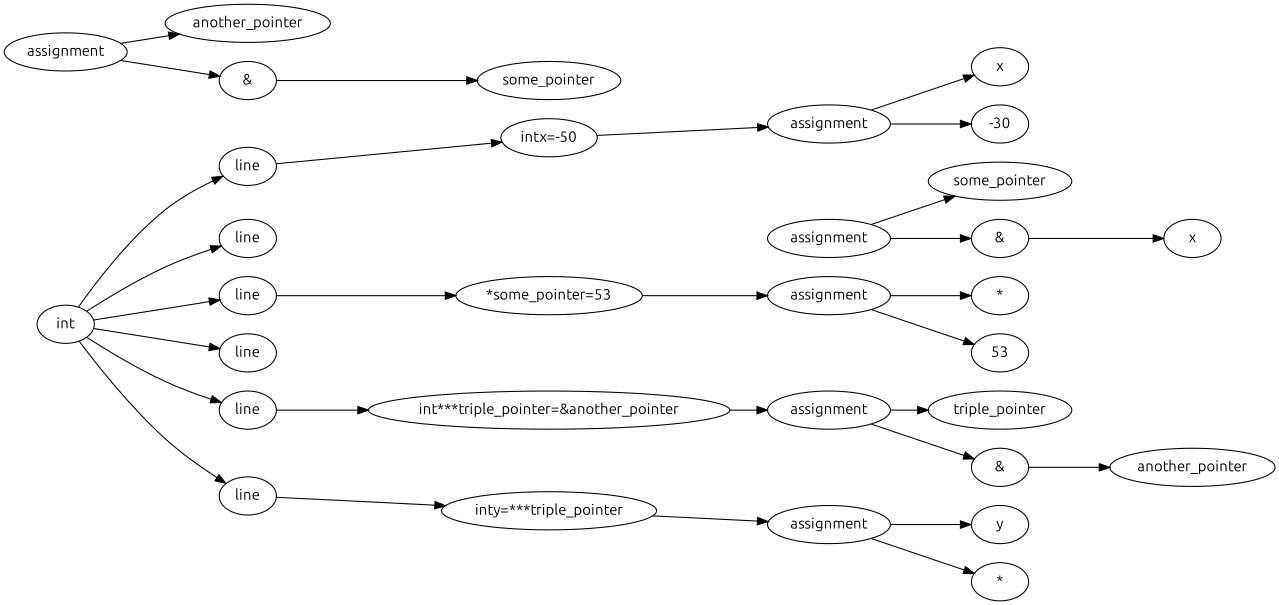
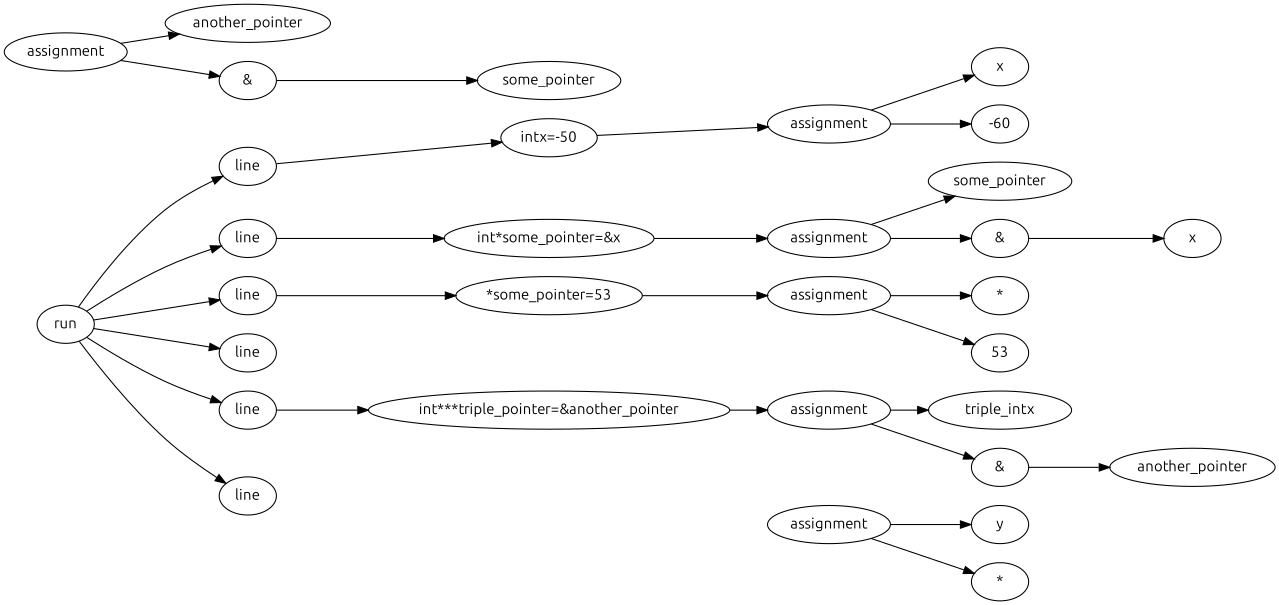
node "-30": label "-30" -> "-60"
node "int*some_pointer=&x": added
node "int": label "int" -> "run"
node "triple_pointer": label "triple_pointer" -> "triple_intx"
node "inty=***triple_pointer": removed
